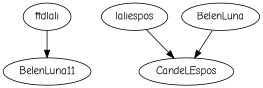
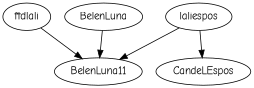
edge "BelenLuna" -> "CandeLEspos": now "BelenLuna" -> "BelenLuna11"
edge "laliespos" -> "BelenLuna11": added
